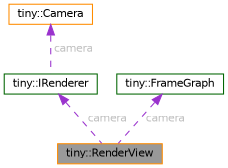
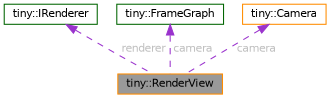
edge "tiny::IRenderer" -> "tiny::Camera": now "tiny::RenderView" -> "tiny::Camera"
edge "tiny::RenderView" -> "tiny::IRenderer": label " camera" -> " renderer"
